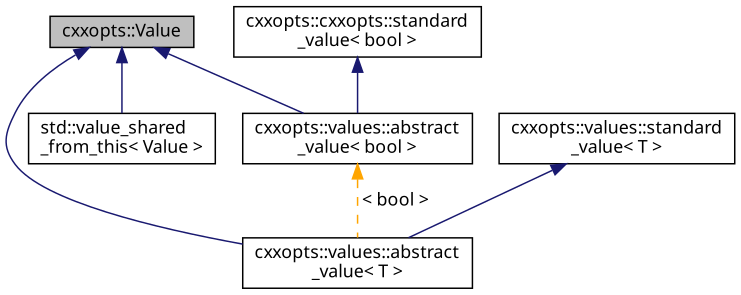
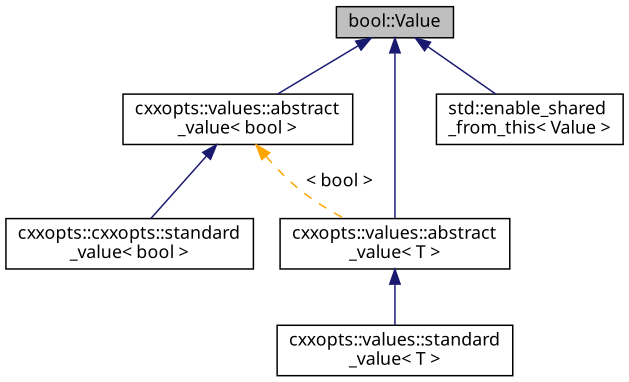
node "cxxopts::Value": label "cxxopts::Value" -> "bool::Value"
edge "cxxopts::values::abstract _value< bool >" -> "cxxopts::cxxopts::standard _value< bool >": reversed
node "std::value_shared _from_this< Value >": label "std::value_shared _from_this< Value >" -> "std::enable_shared _from_this< Value >"
edge "cxxopts::values::abstract _value< T >" -> "cxxopts::values::standard _value< T >": reversed
